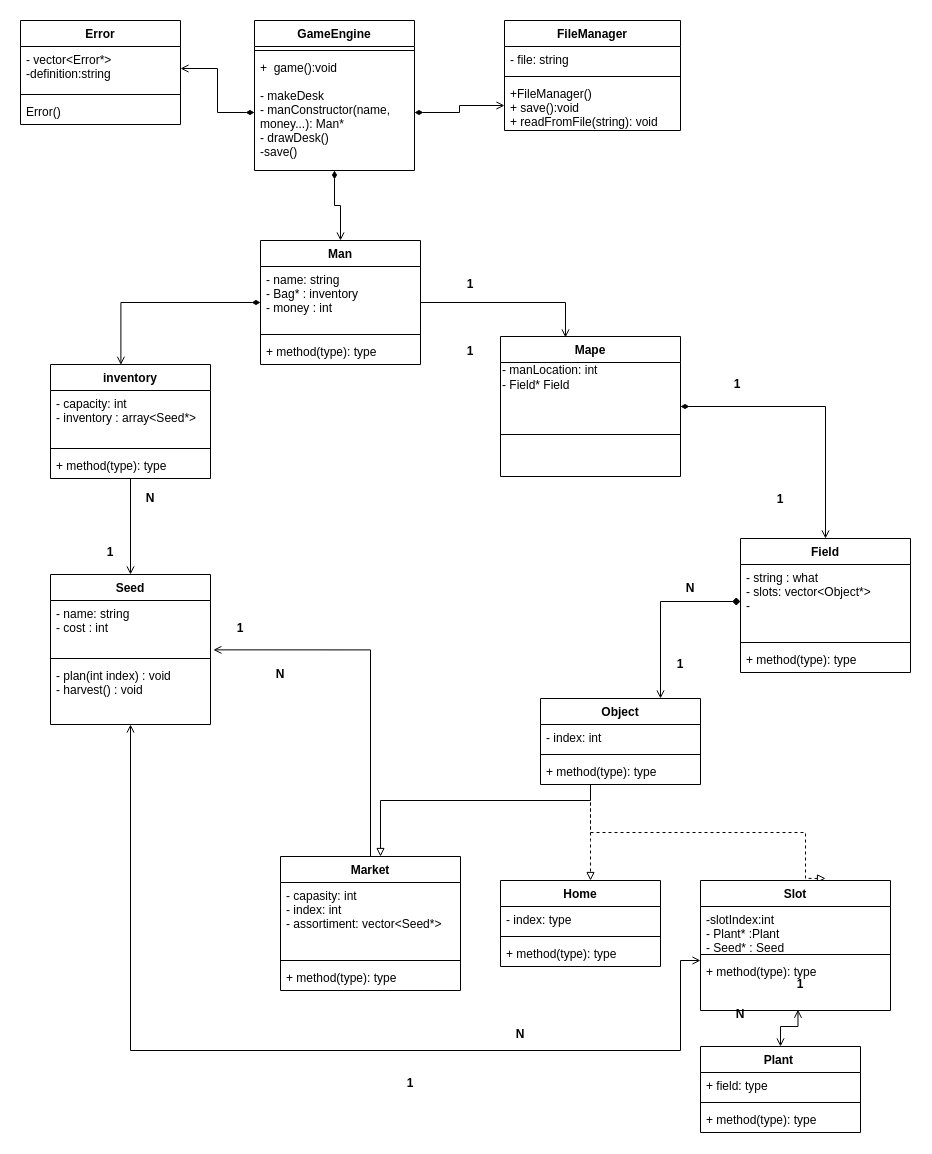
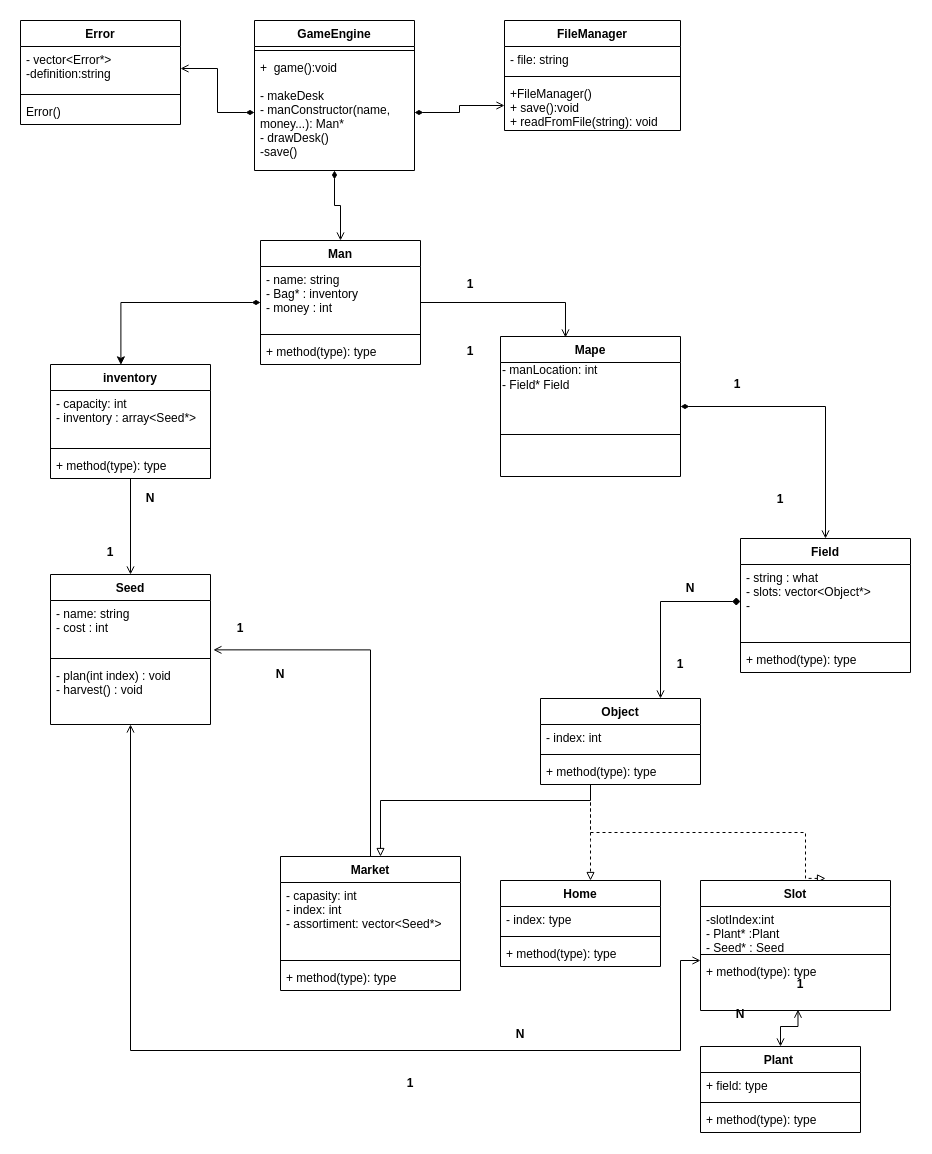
edge "Man" -- "inventory": arrowhead open -> classic
